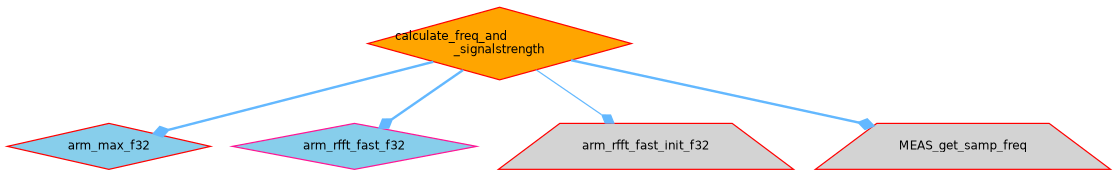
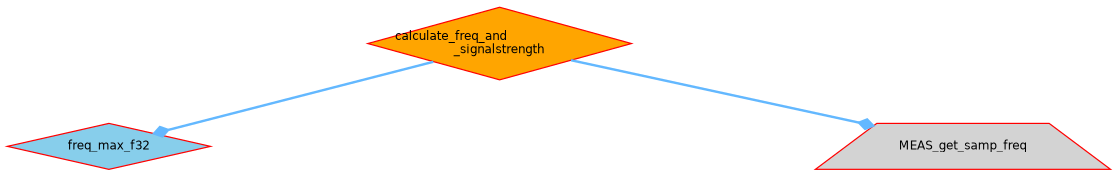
node "arm_max_f32": label "arm_max_f32" -> "freq_max_f32"
node "arm_rfft_fast_f32": removed
node "arm_rfft_fast_init_f32": removed
